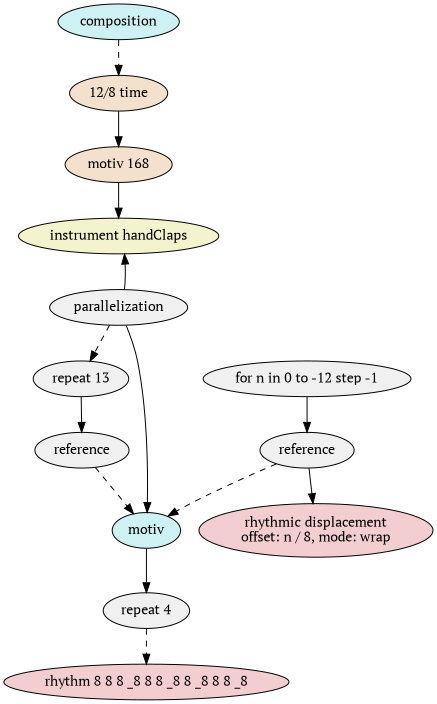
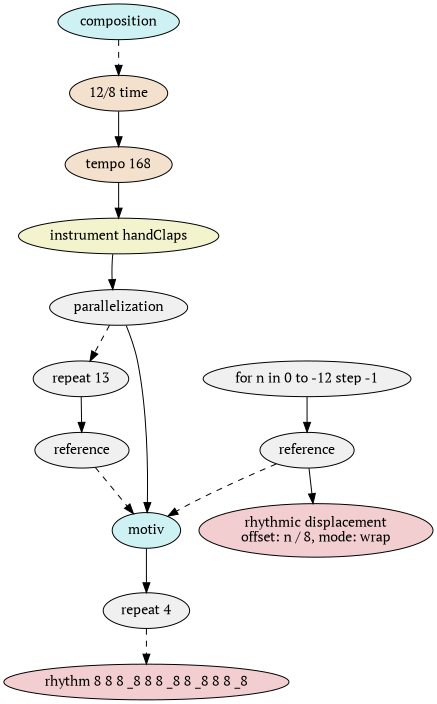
node "motiv 168": label "motiv 168" -> "tempo 168"
edge "parallelization" -> "instrument handClaps": reversed
